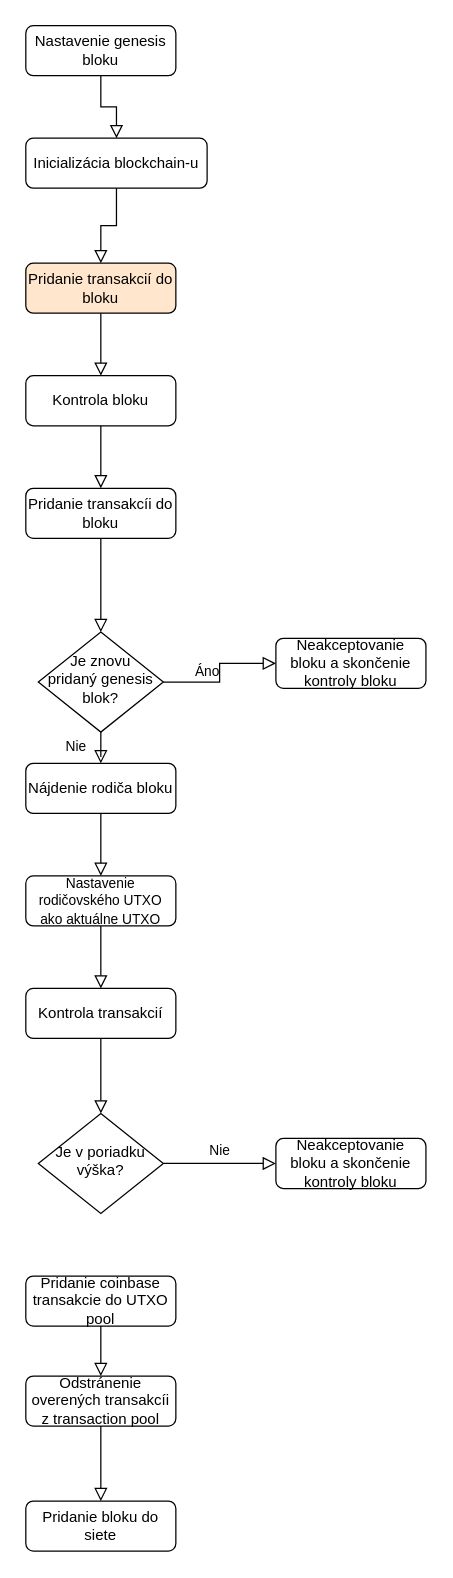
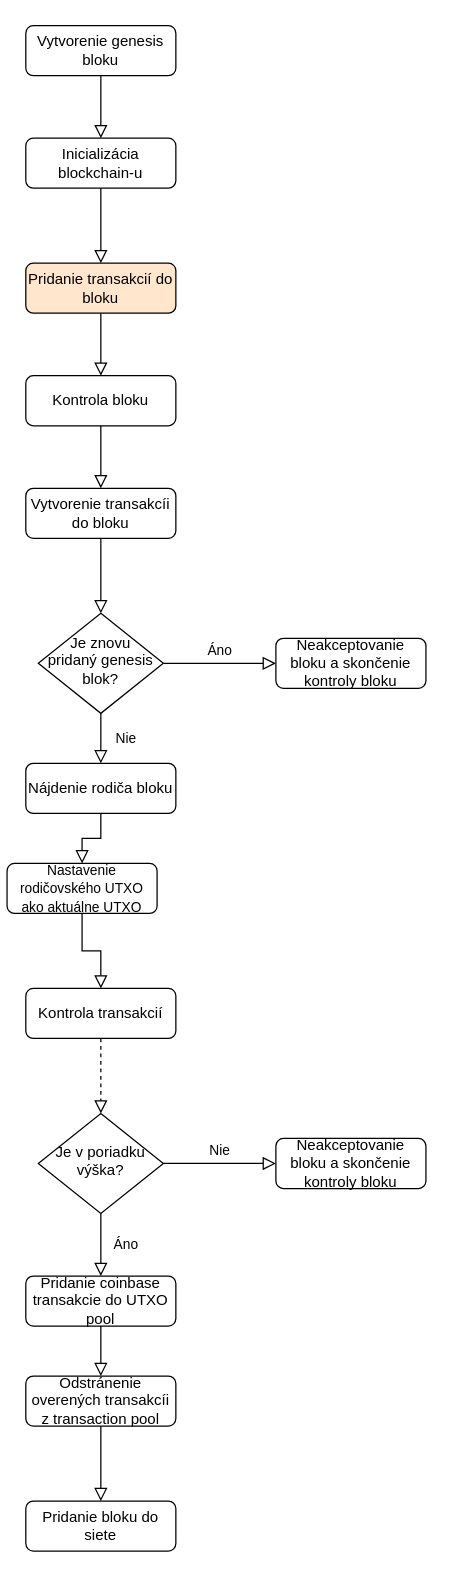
node "Nastavenie genesis bloku": label "Nastavenie genesis bloku" -> "Vytvorenie genesis bloku"
node "Inicializácia blockchain-u": size 181x50 -> 150x50
node "Pridanie transakcíi do bloku": label "Pridanie transakcíi do bloku" -> "Vytvorenie transakcíi do bloku"
node "Je znovu pridaný genesis blok?": moved (101, 682) -> (101, 663)
node "Nastavenie rodičovského UTXO ako aktuálne UTXO": moved (101, 901) -> (82, 888)
edge "Kontrola transakcií" -> "Je v poriadku výška?": style solid -> dashed
edge "Je v poriadku výška?" -> "Pridanie coinbase transakcie do UTXO pool": added, label "Áno"
